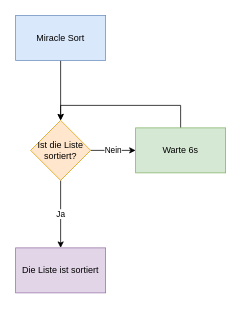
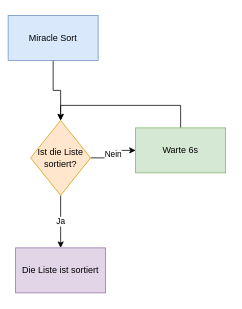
node "Miracle Sort": moved (60, 38) -> (53, 38)
node "Ist die Liste sortiert?": size 60x60 -> 60x75
